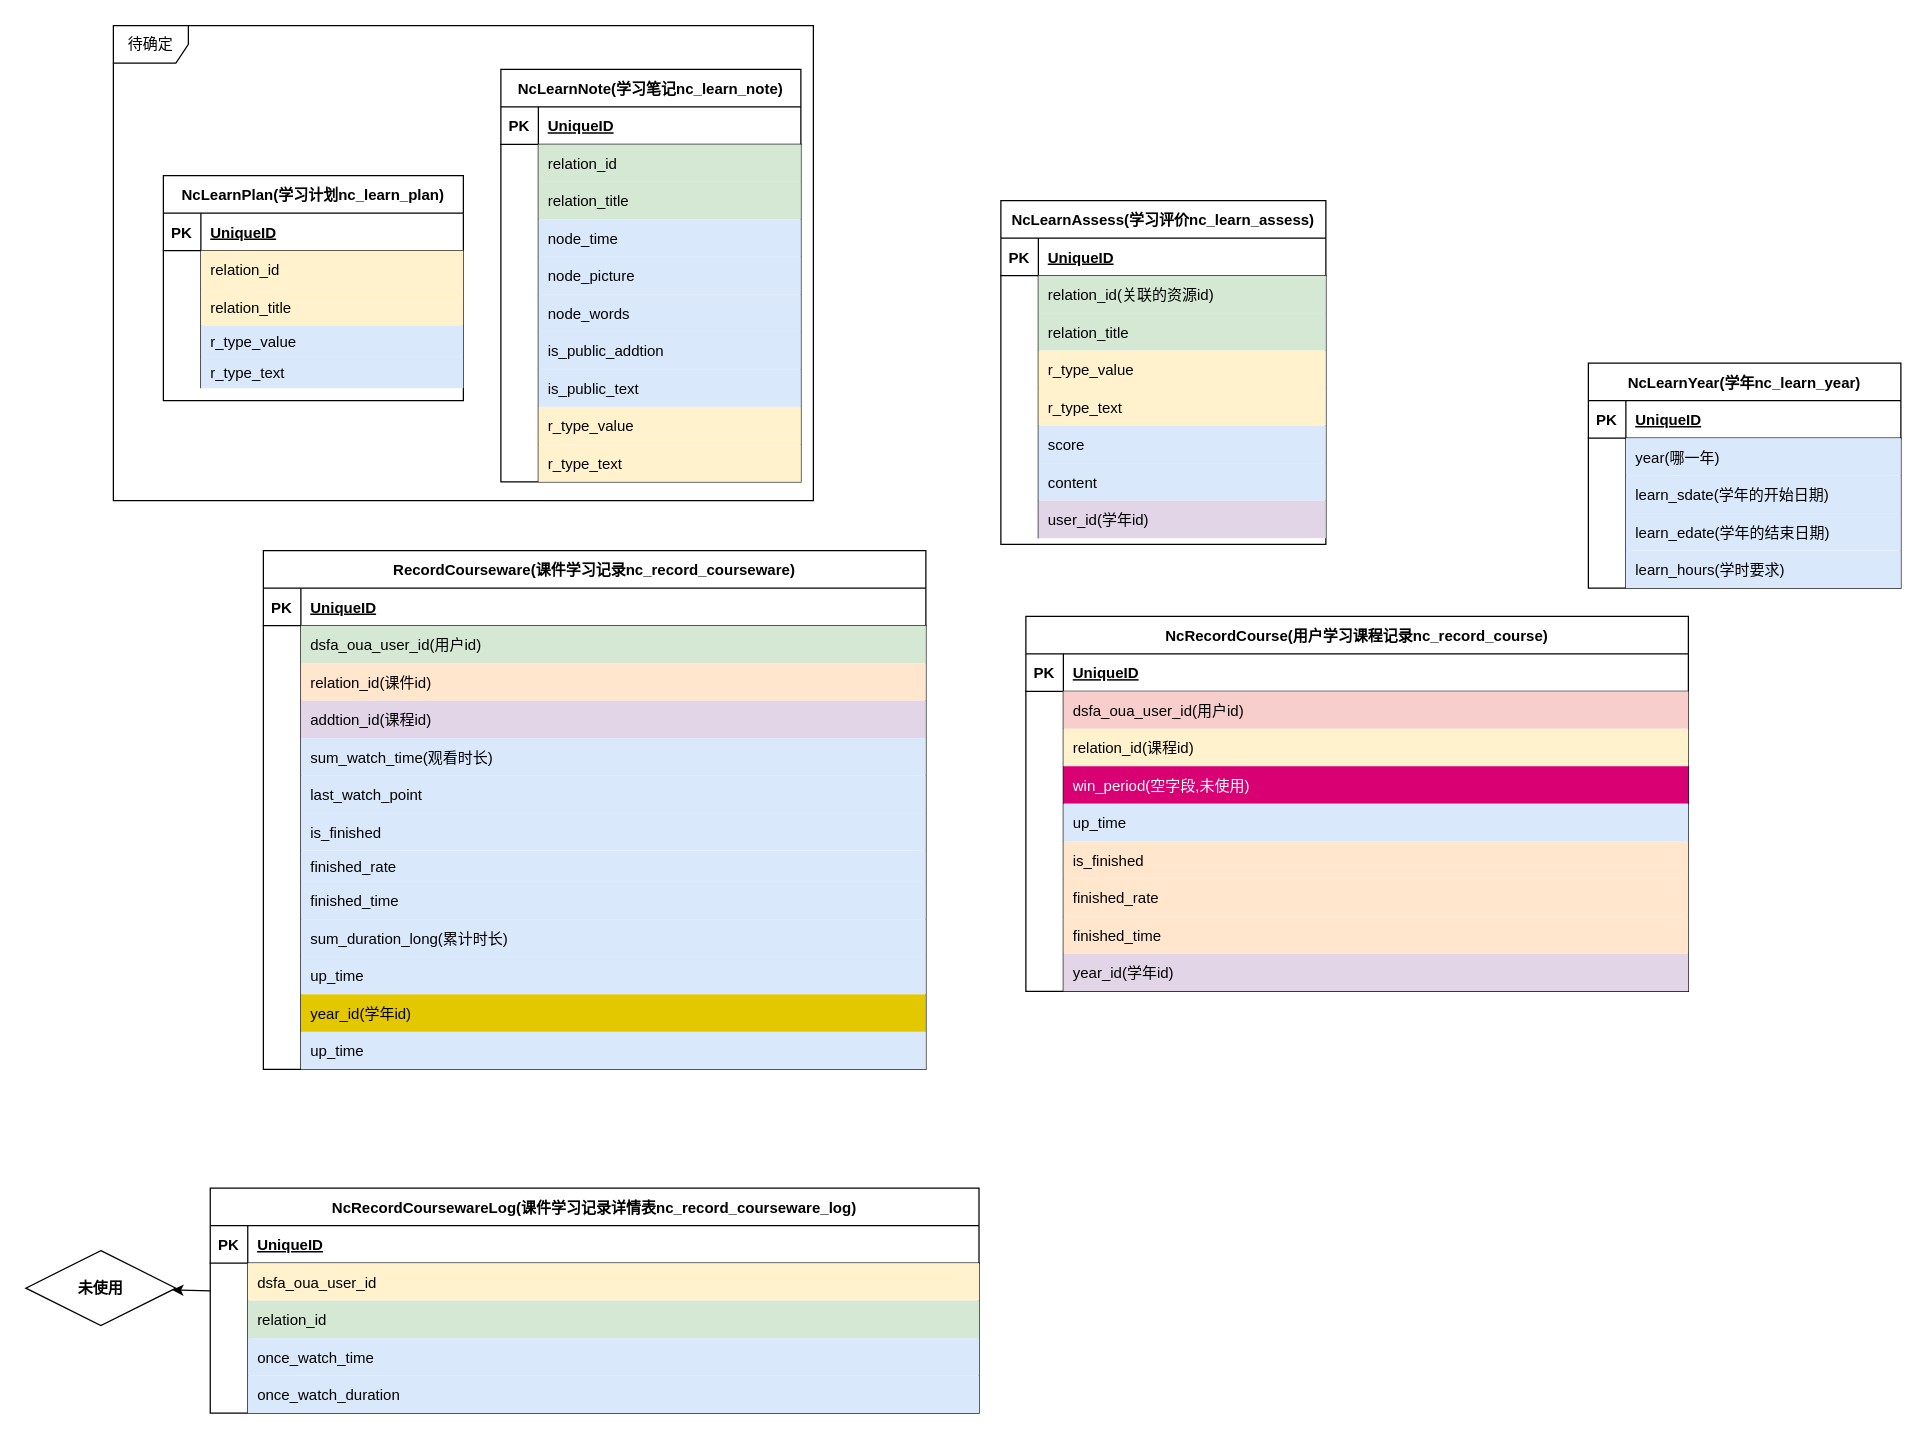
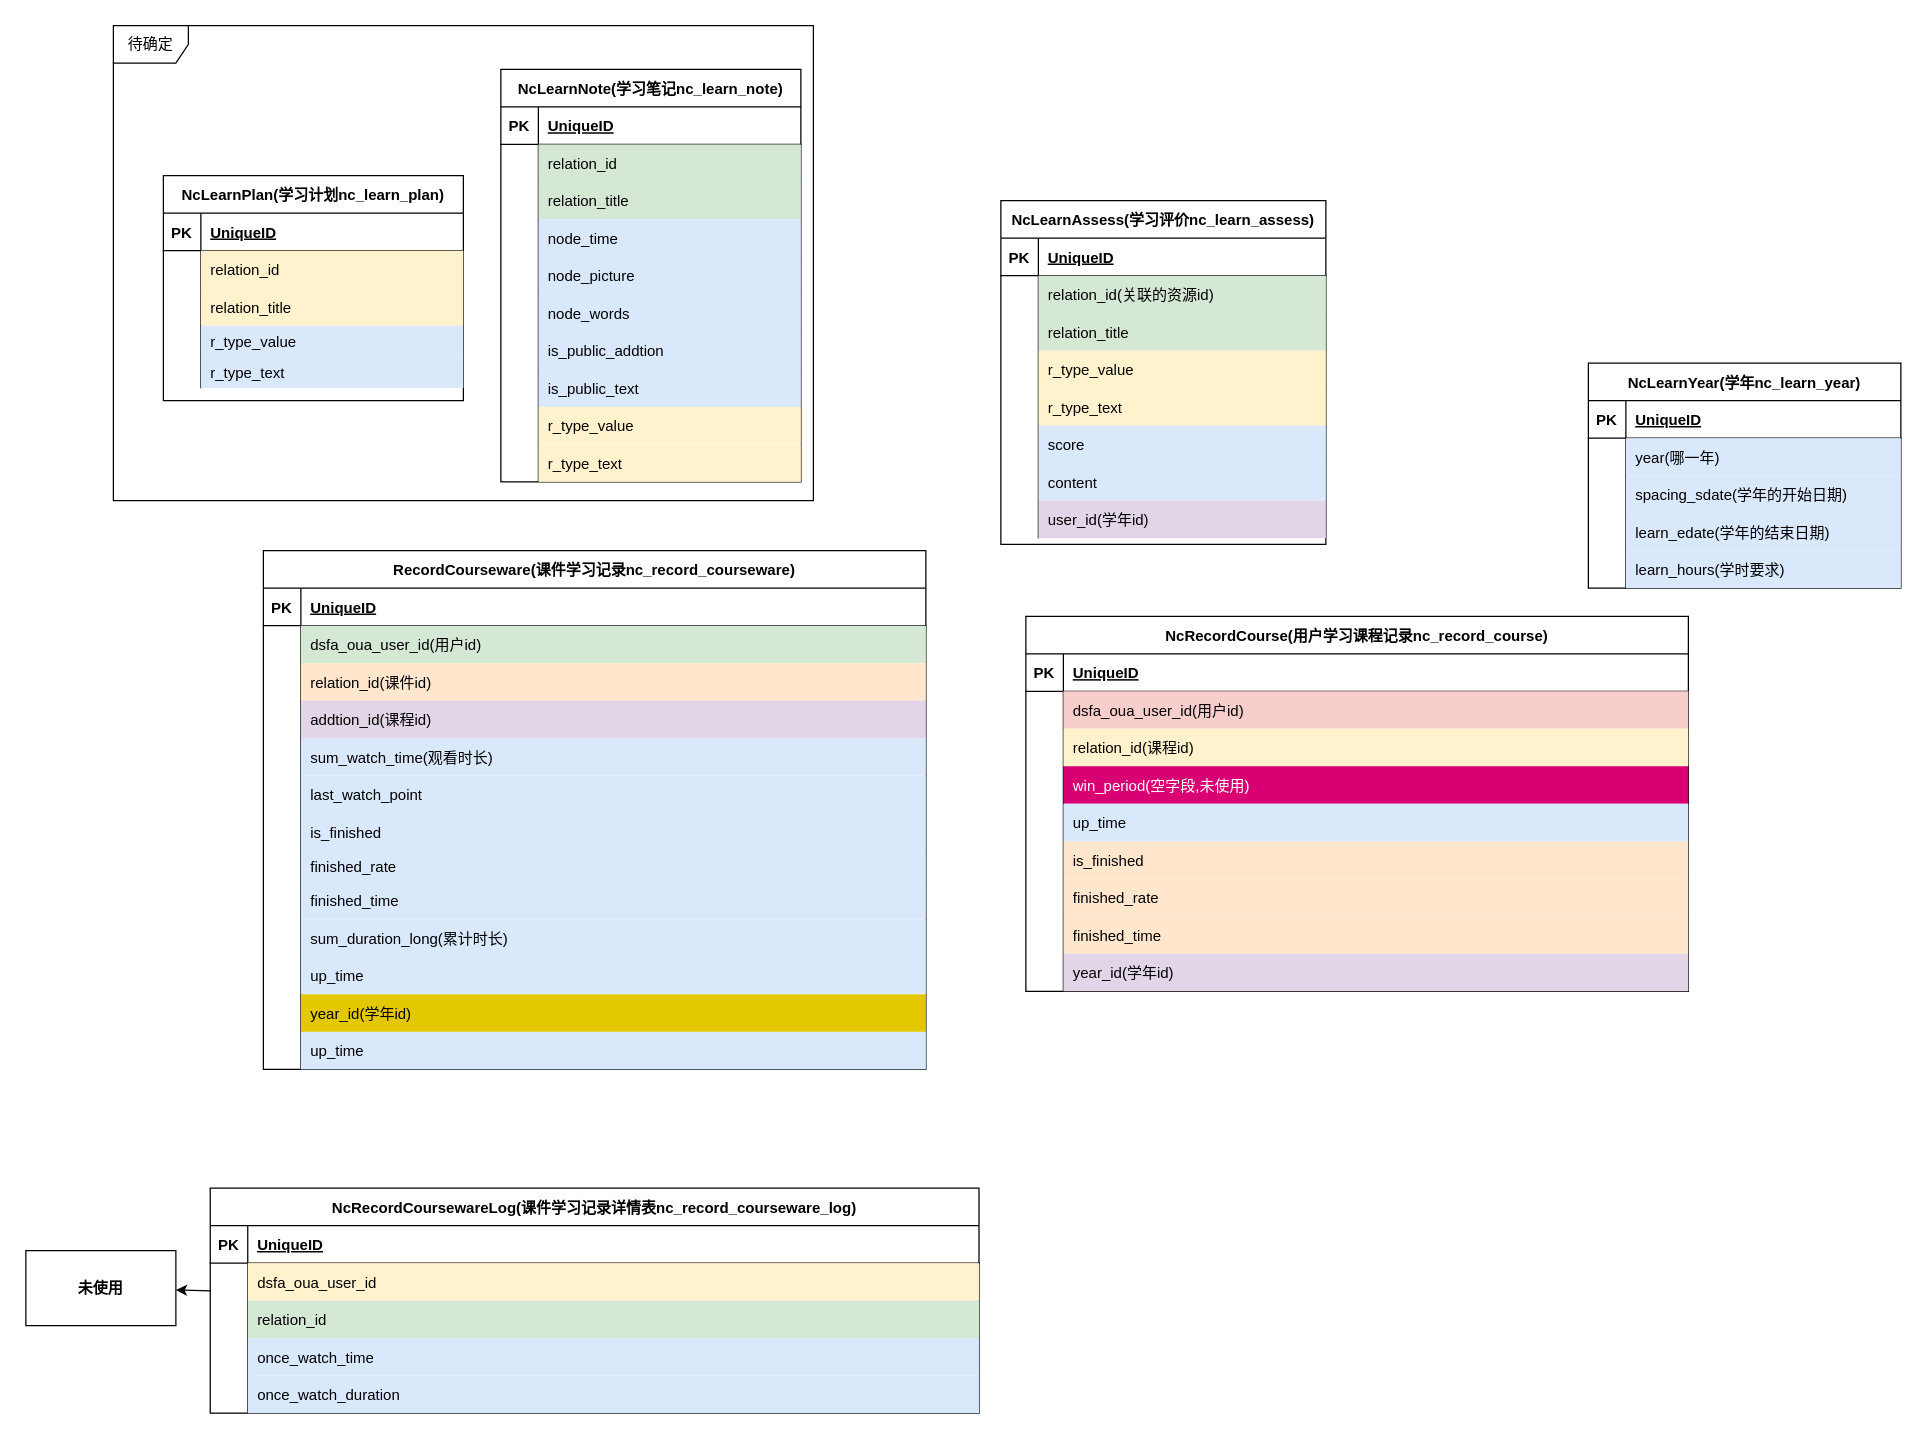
node "learn_sdate(学年的开始日期)": label "learn_sdate(学年的开始日期)" -> "spacing_sdate(学年的开始日期)"
node "未使用": shape diamond -> rectangle
